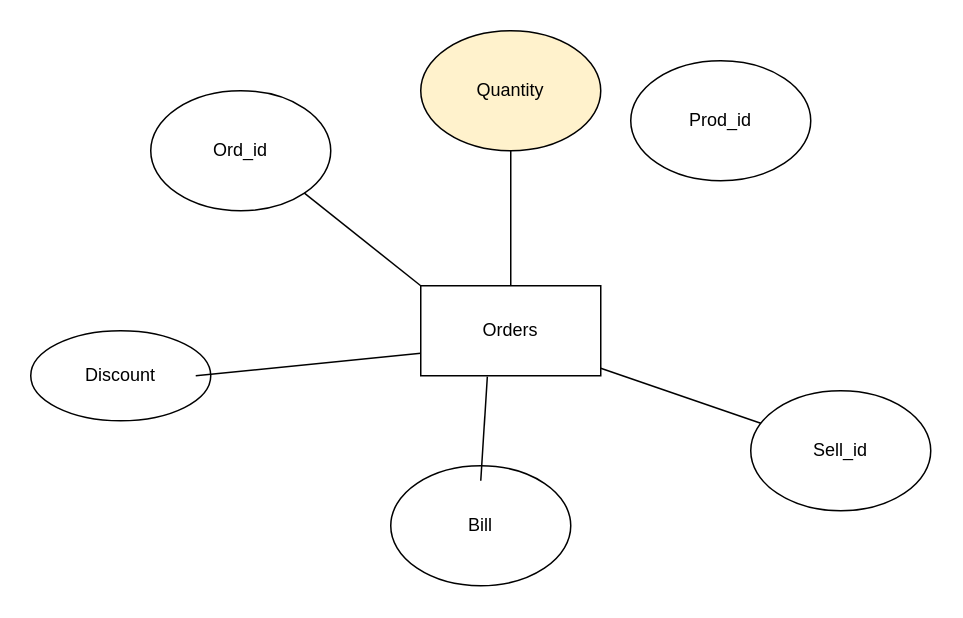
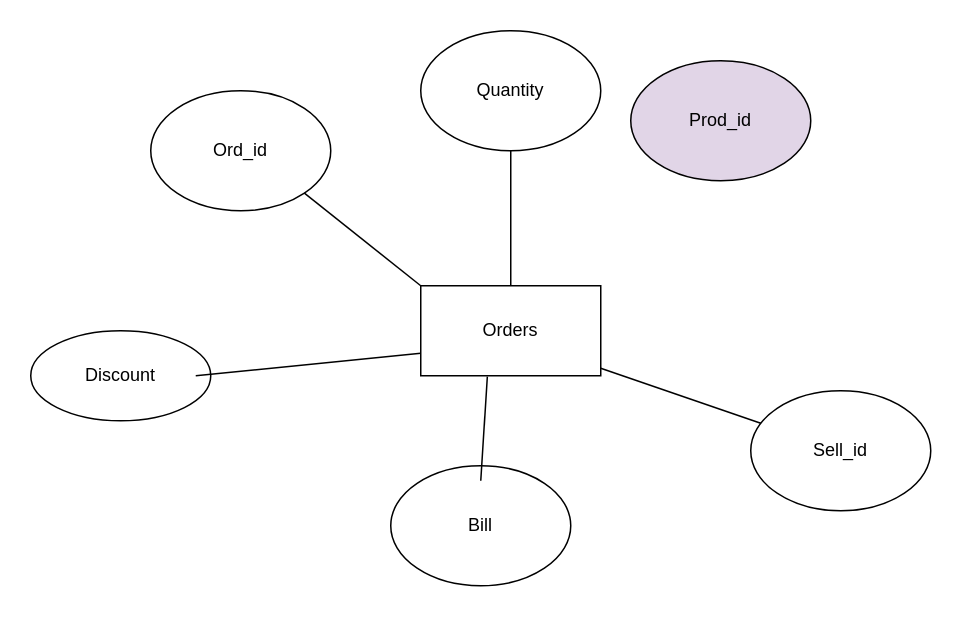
node "Quantity": fillcolor #fff2cc -> #ffffff
node "Prod_id": fillcolor #ffffff -> #e1d5e7
